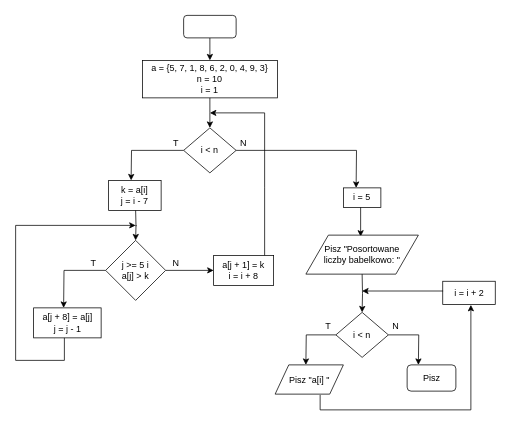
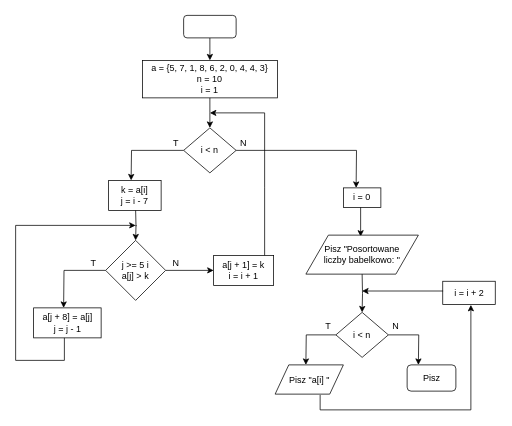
node "a = {5, 7, 1, 8, 6, 2, 0, 4, 9, 3} n = 10 i = 1": label "a = {5, 7, 1, 8, 6, 2, 0, 4, 9, 3} n = 10 i = 1" -> "a = {5, 7, 1, 8, 6, 2, 0, 4, 4, 3} n = 10 i = 1"
node "i = 5": label "i = 5" -> "i = 0"
node "a[j + 1] = k i = i + 8": label "a[j + 1] = k i = i + 8" -> "a[j + 1] = k i = i + 1"
